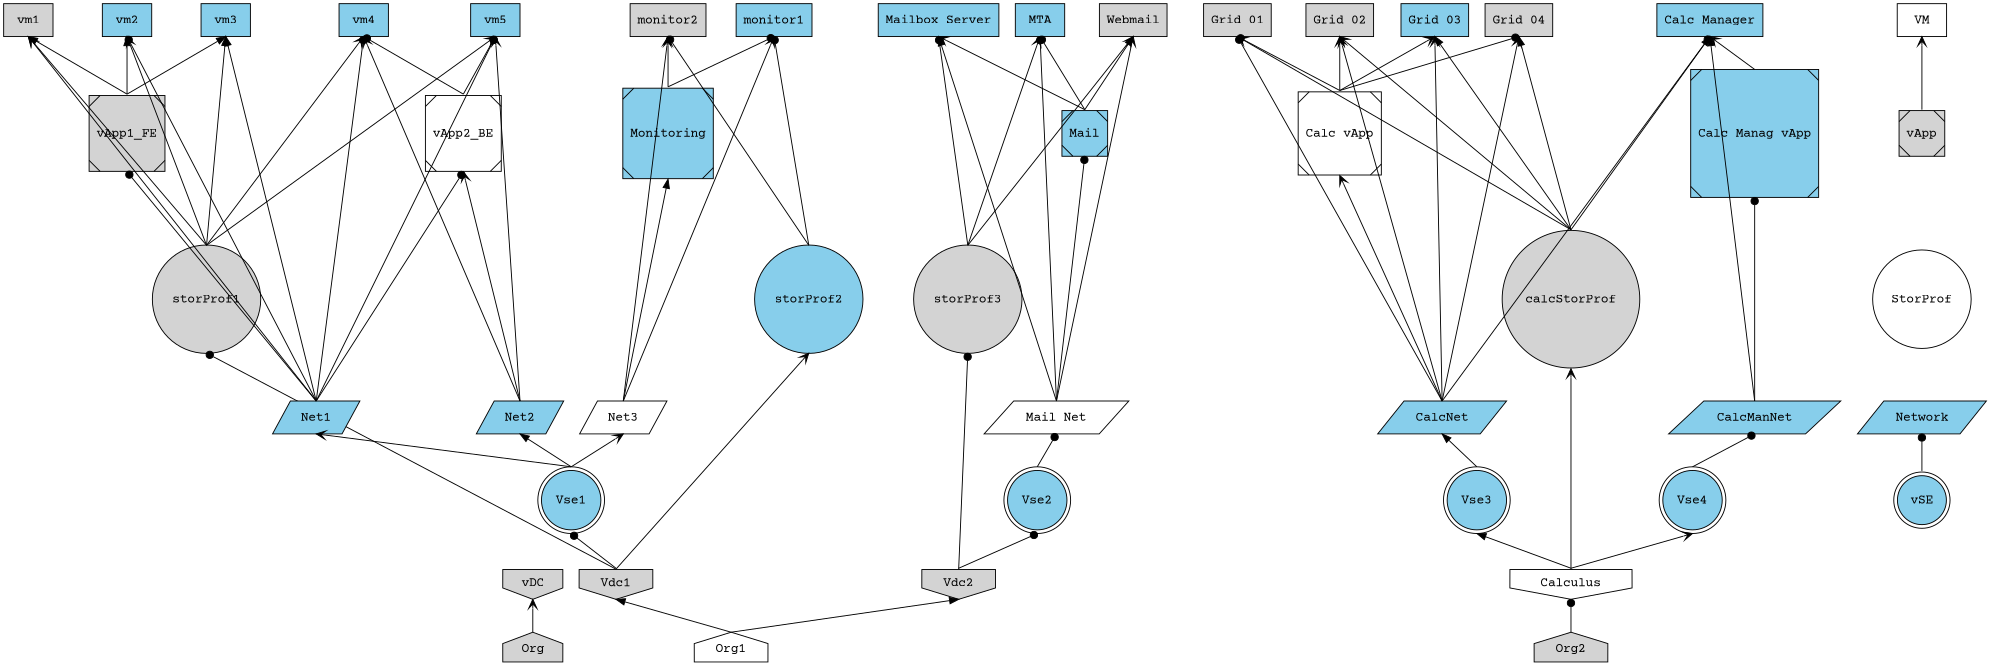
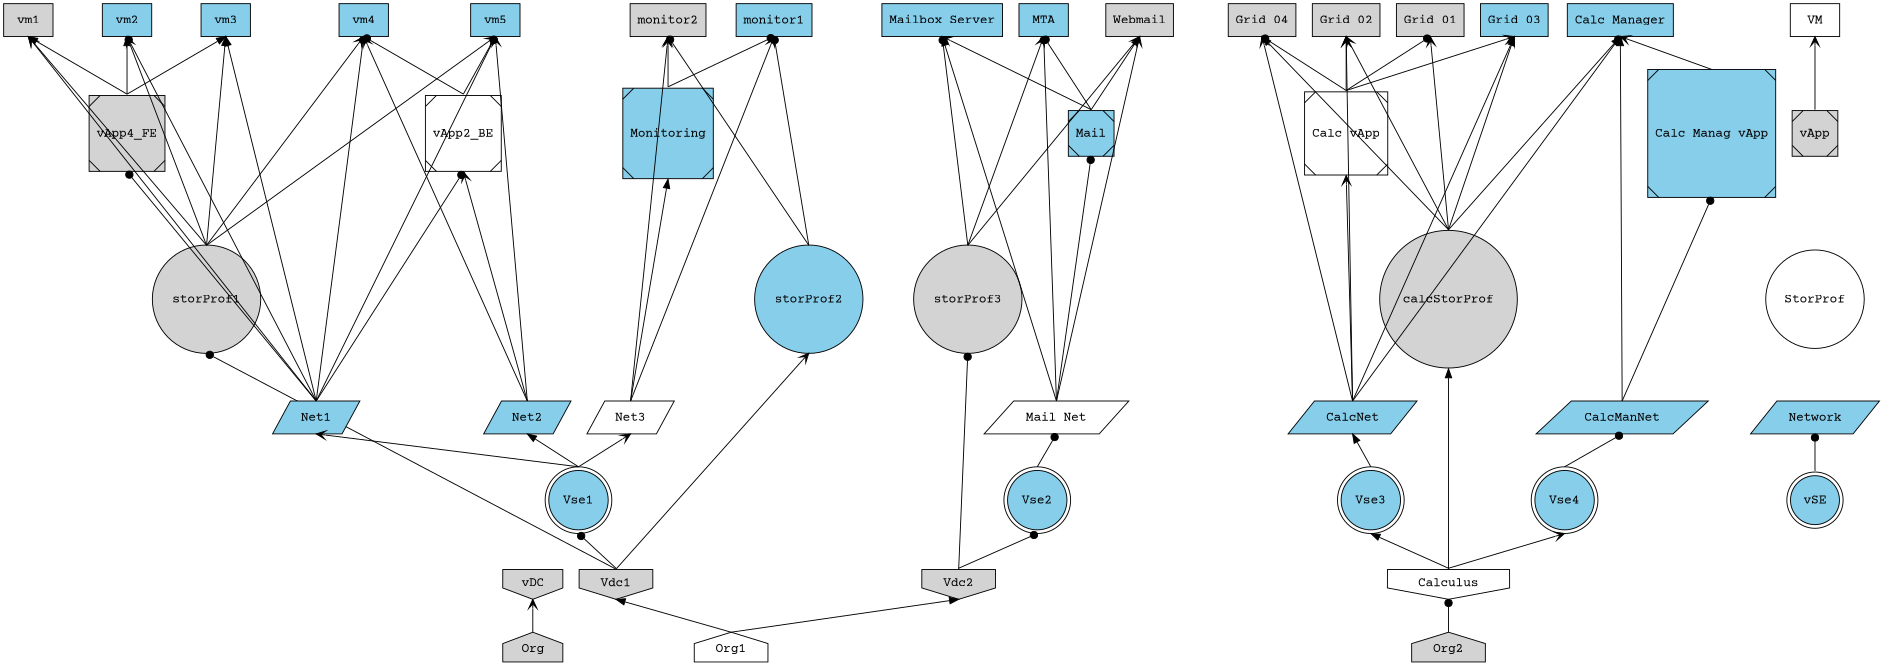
node "vApp1_FE": label "vApp1_FE" -> "vApp4_FE"
edge "CalcNet" -> "Grid 01": removed
edge "Calculus" -> "calcStorProf": arrowhead vee -> normal
